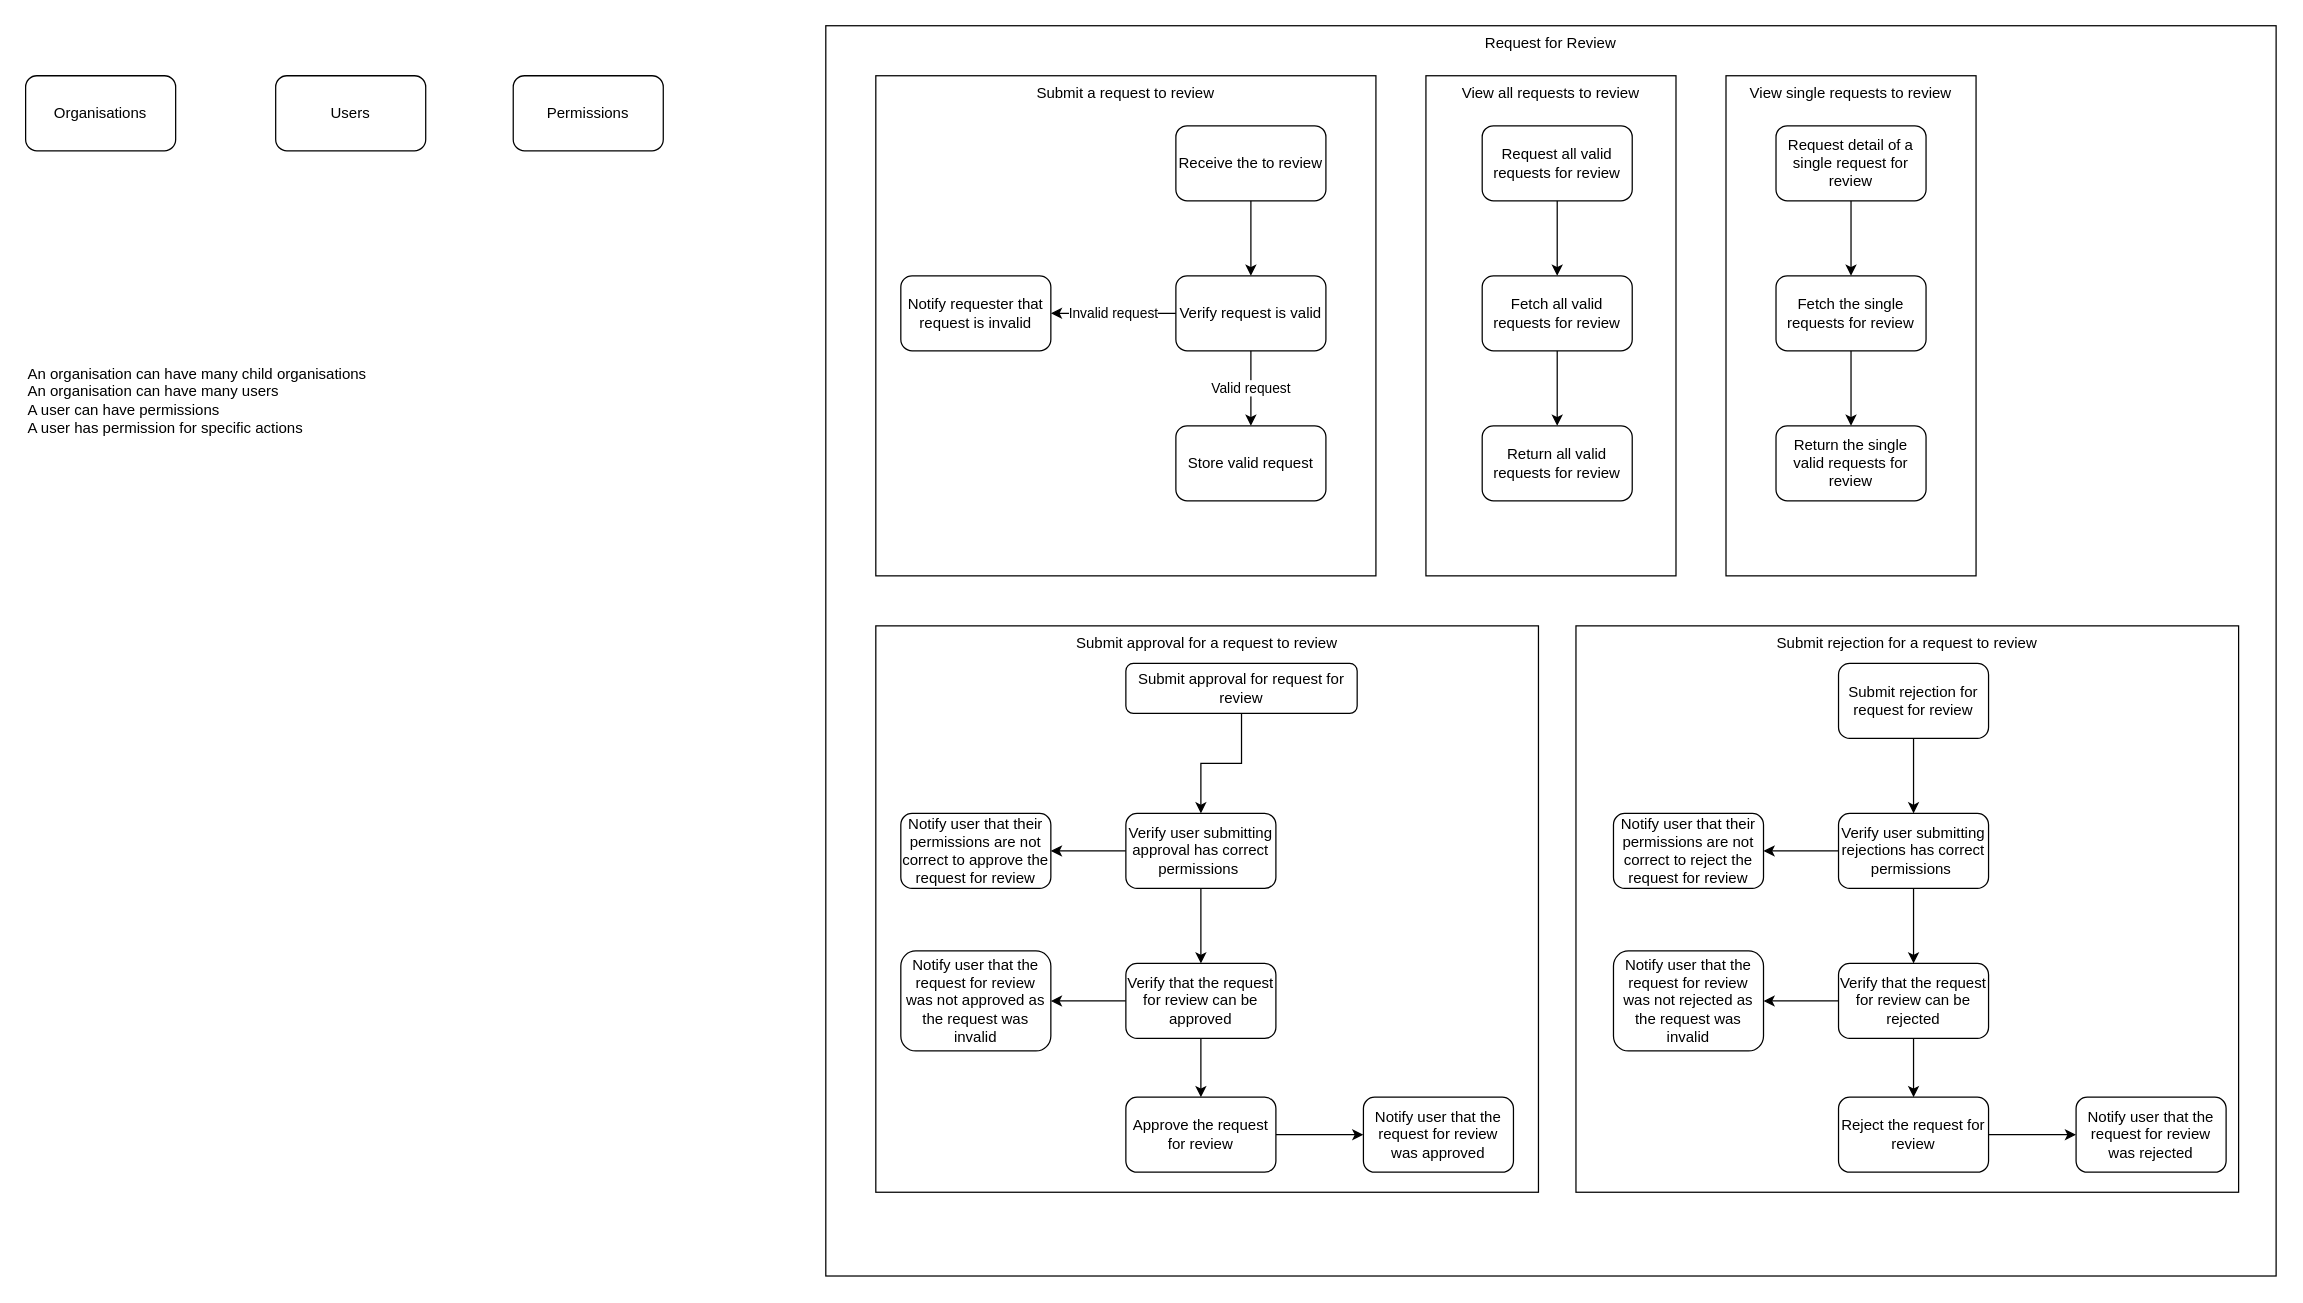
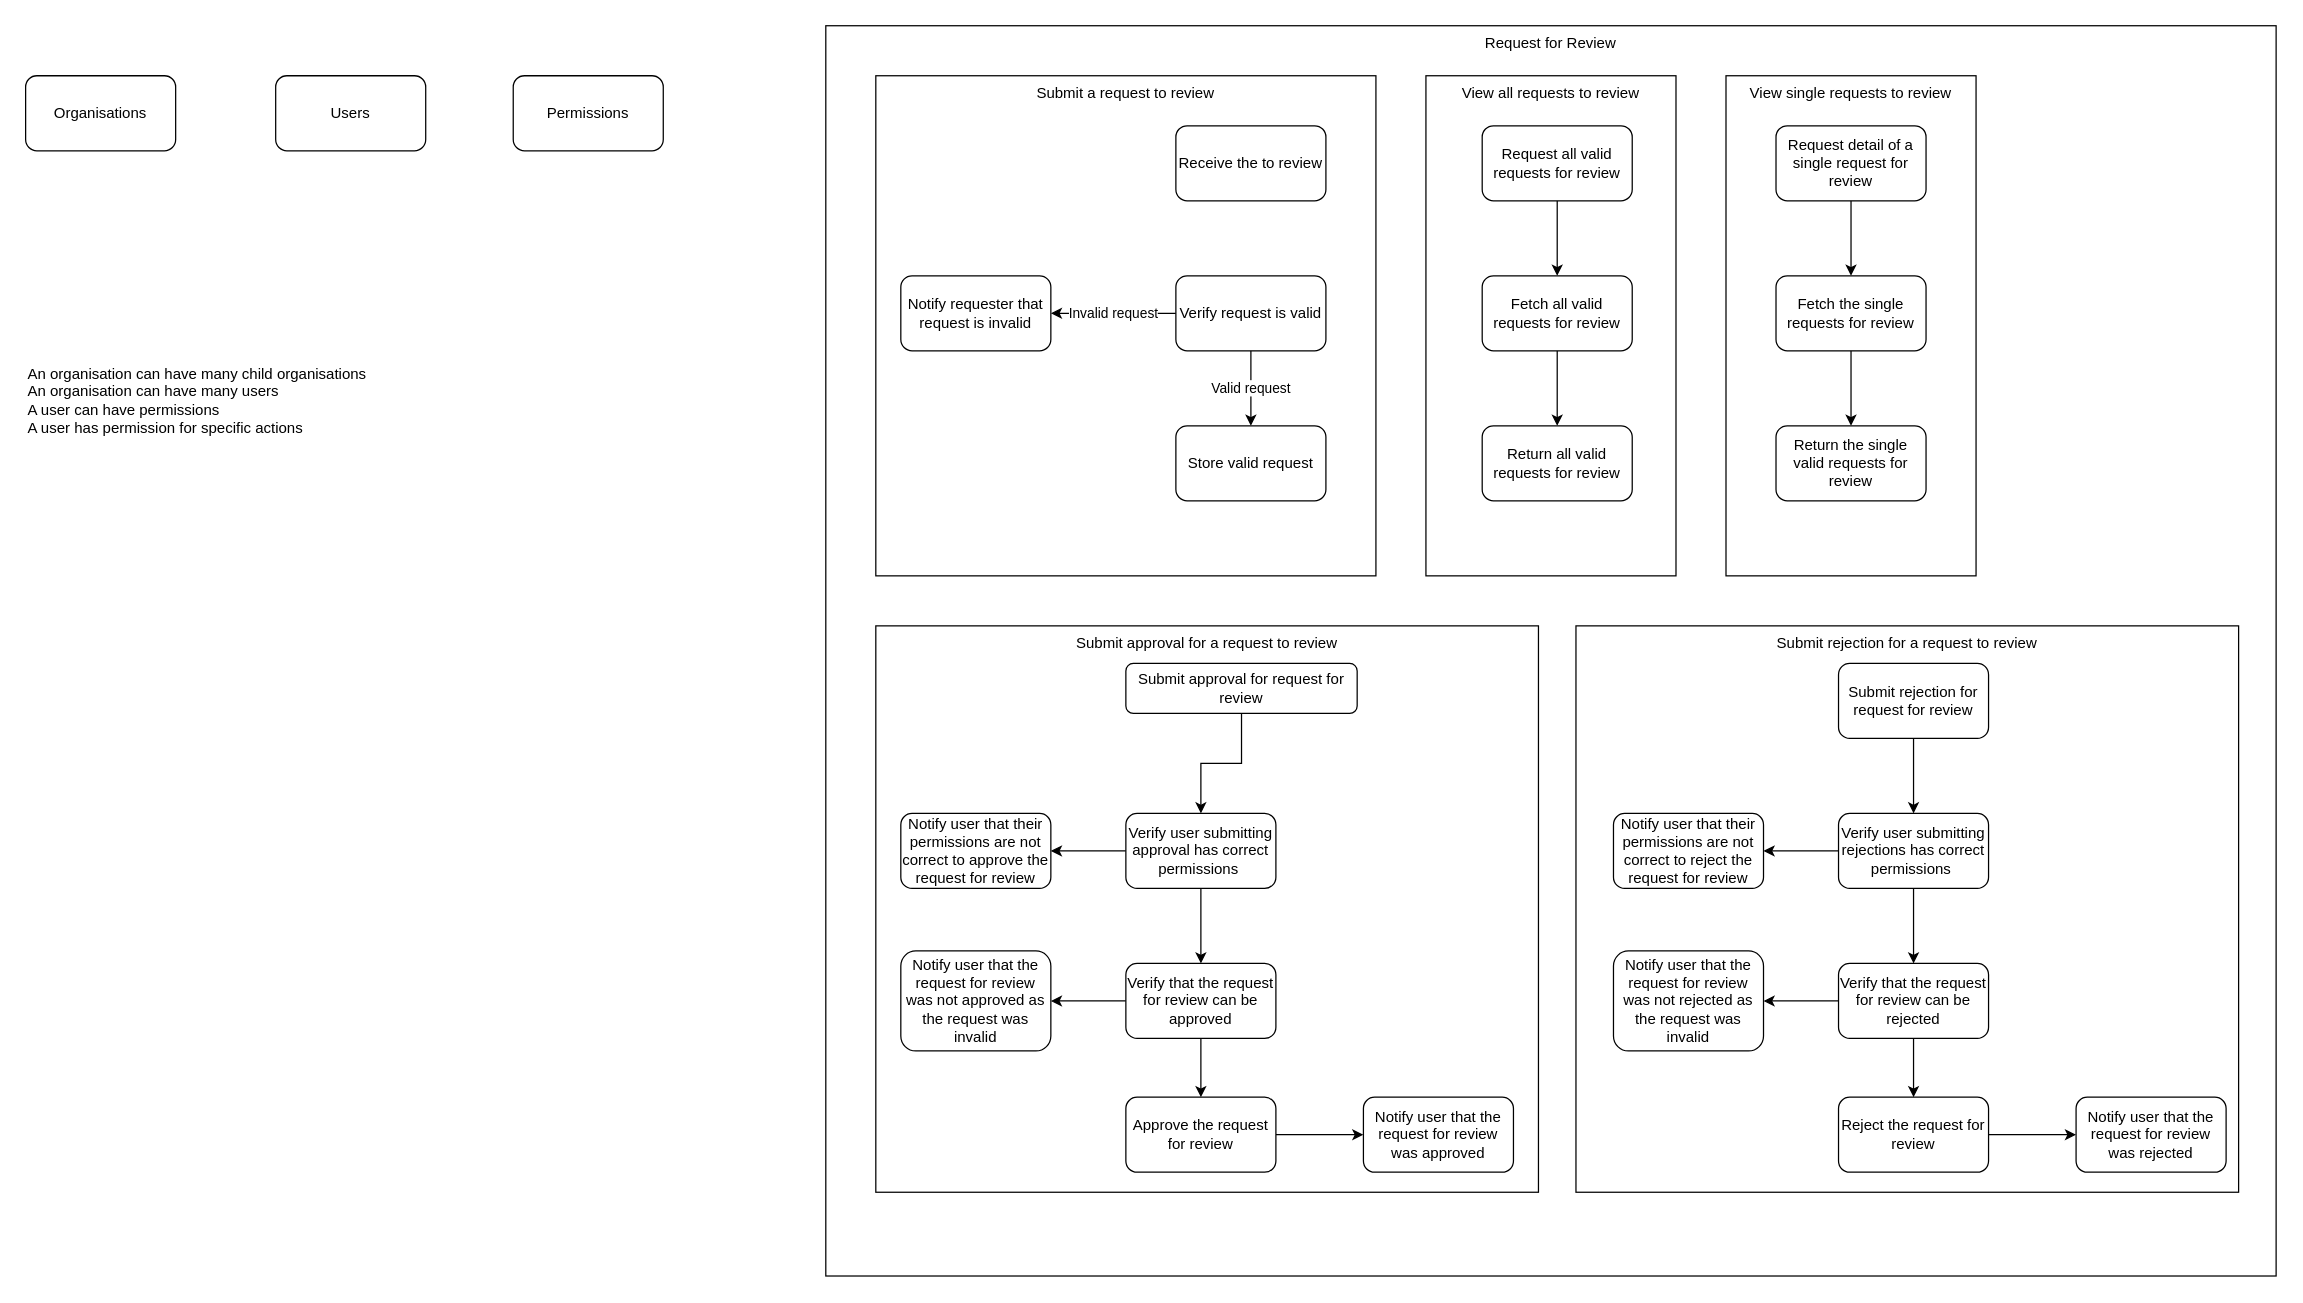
edge "Receive the to review" -> "Verify request is valid": removed
